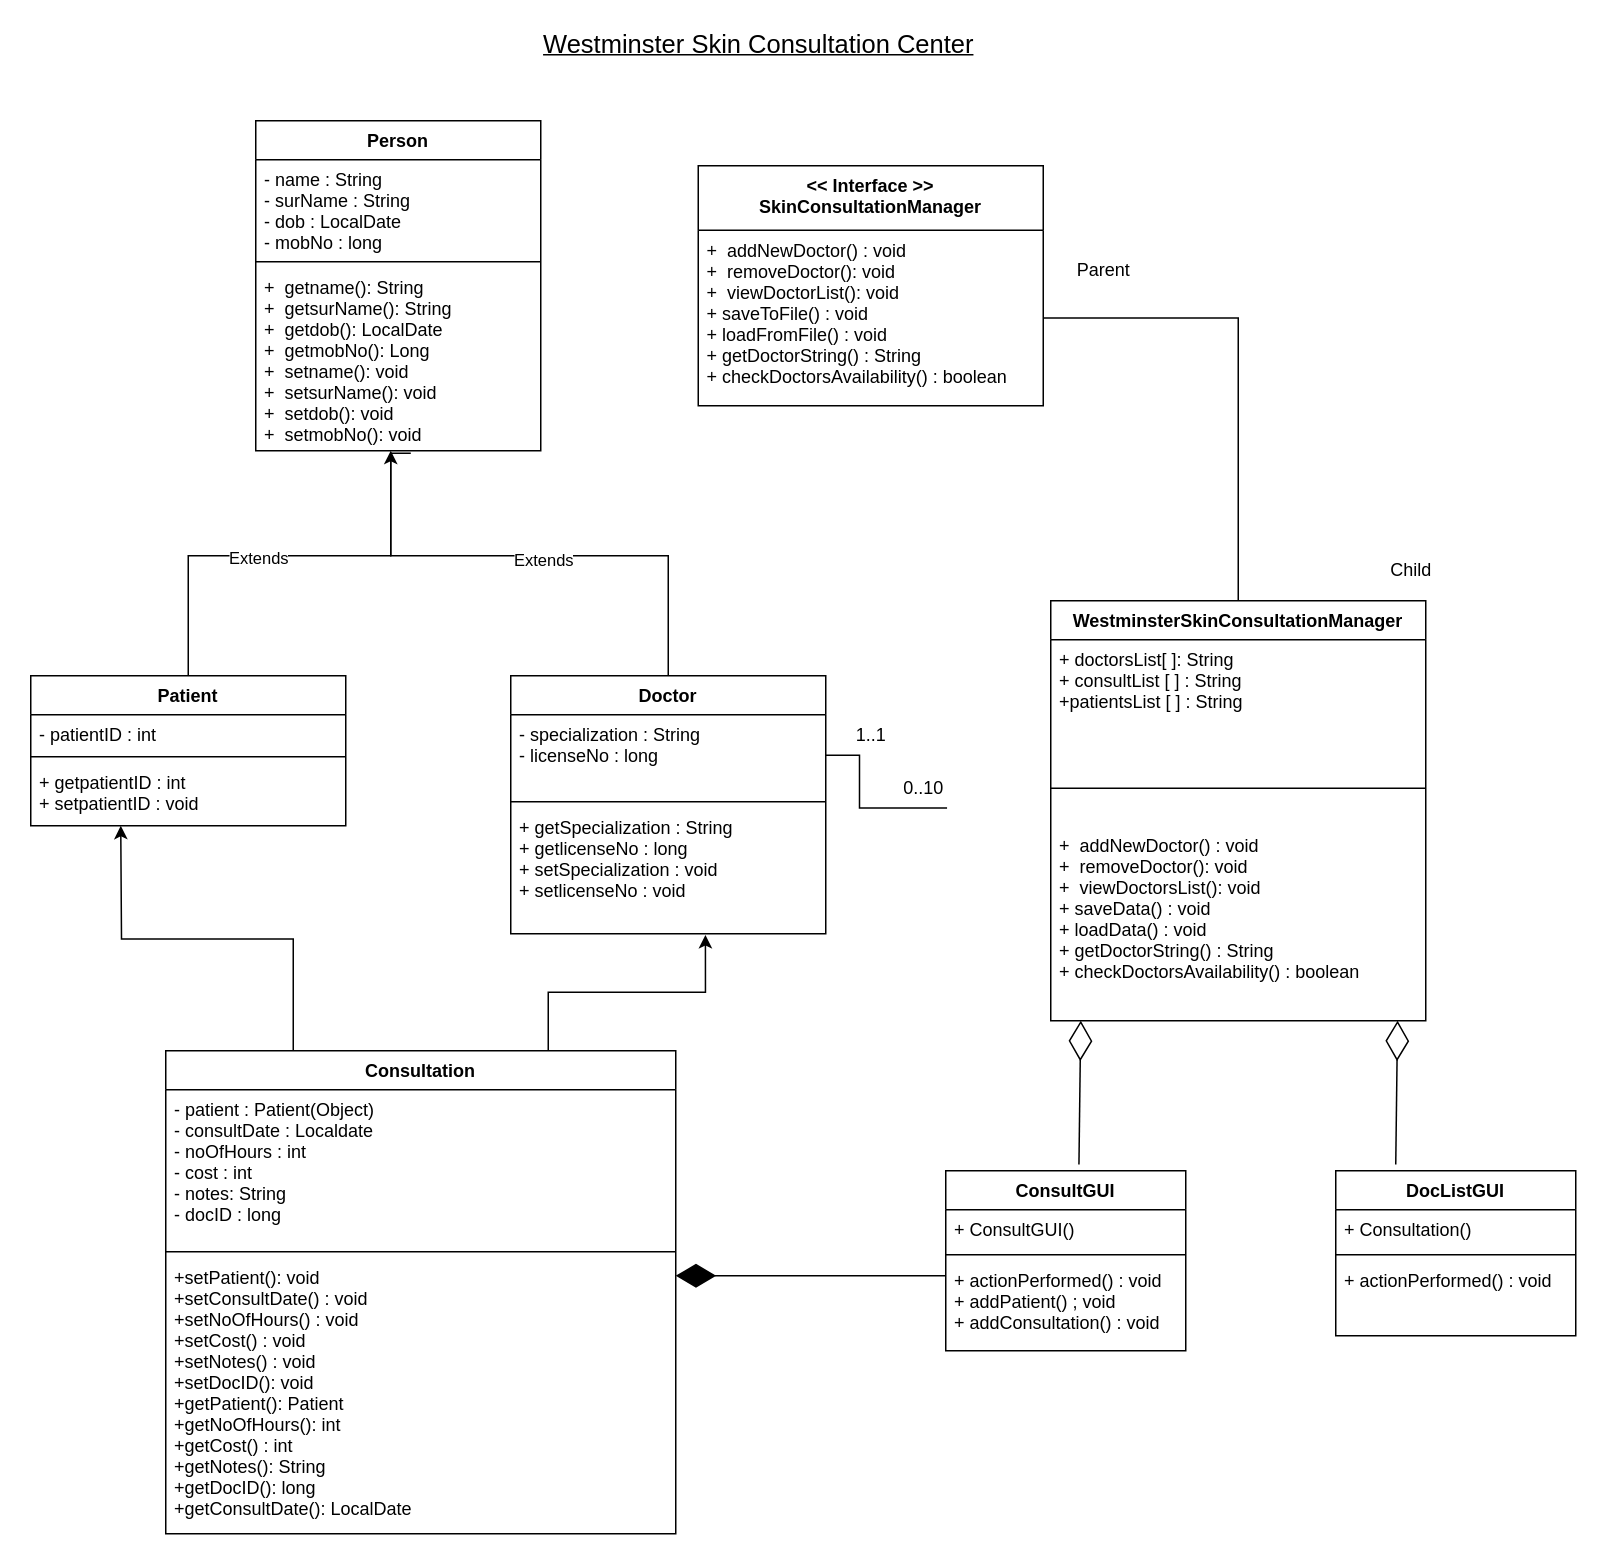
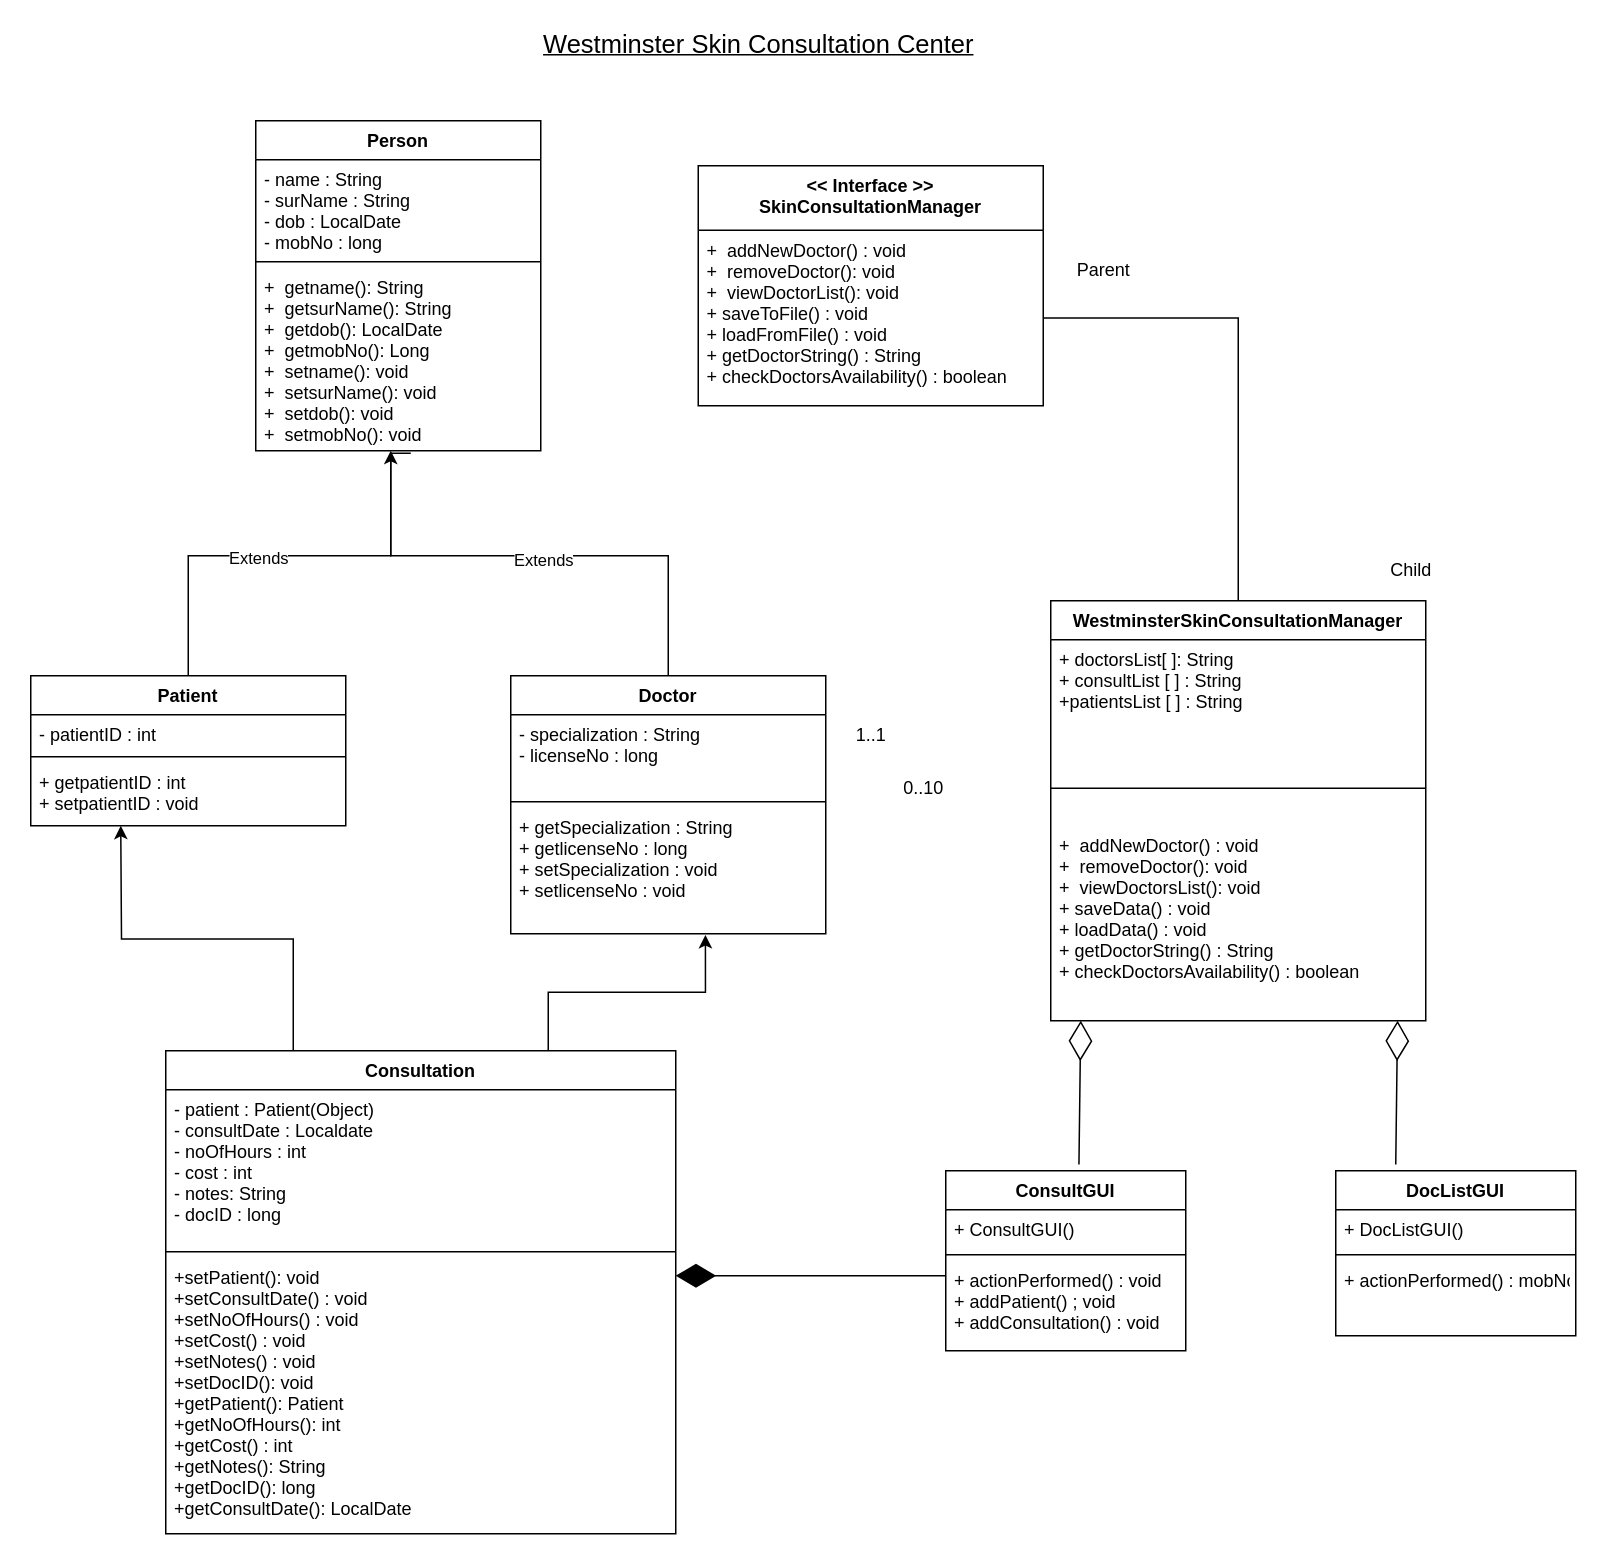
edge "- specialization : String - licenseNo : long" -- "0..10": removed
node "+ Consultation()": label "+ Consultation()" -> "+ DocListGUI()"
node "+ actionPerformed() : void": label "+ actionPerformed() : void" -> "+ actionPerformed() : mobNo"
